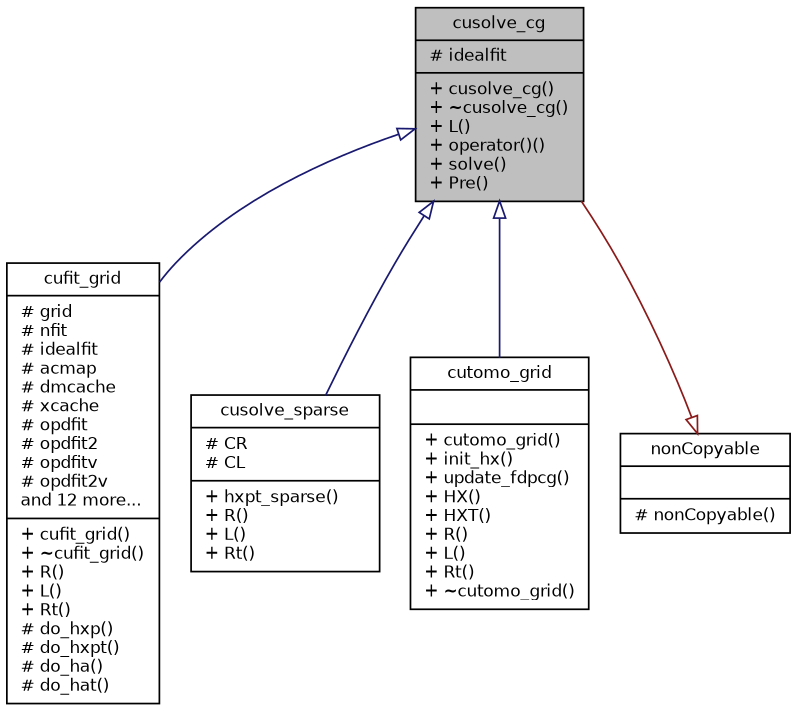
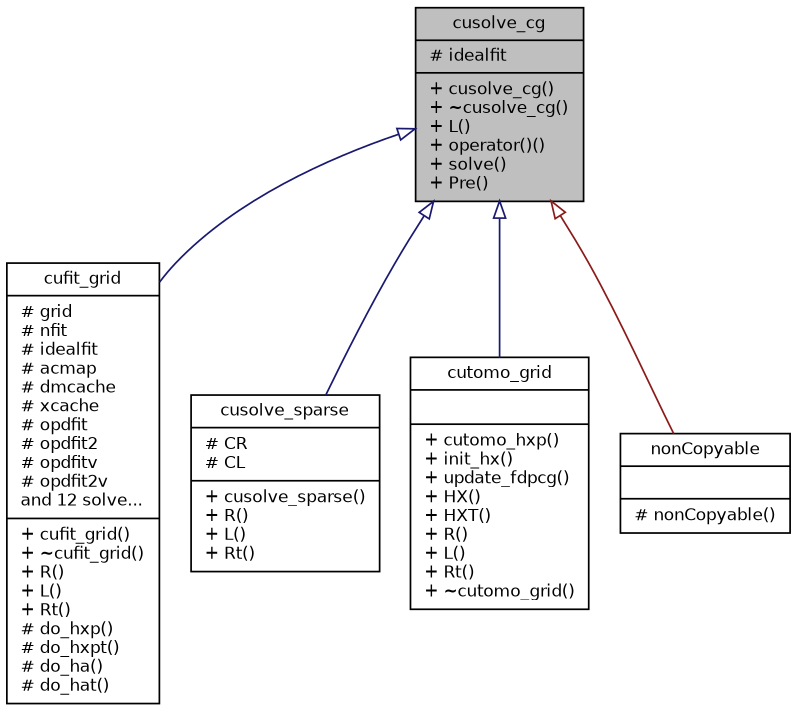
edge "cusolve_cg" -> "nonCopyable": reversed
node "cutomo_grid": text "+ cutomo_grid()" -> "+ cutomo_hxp()"
node "cusolve_sparse": text "+ hxpt_sparse()" -> "+ cusolve_sparse()"
node "cufit_grid": text "and 12 more..." -> "and 12 solve..."
